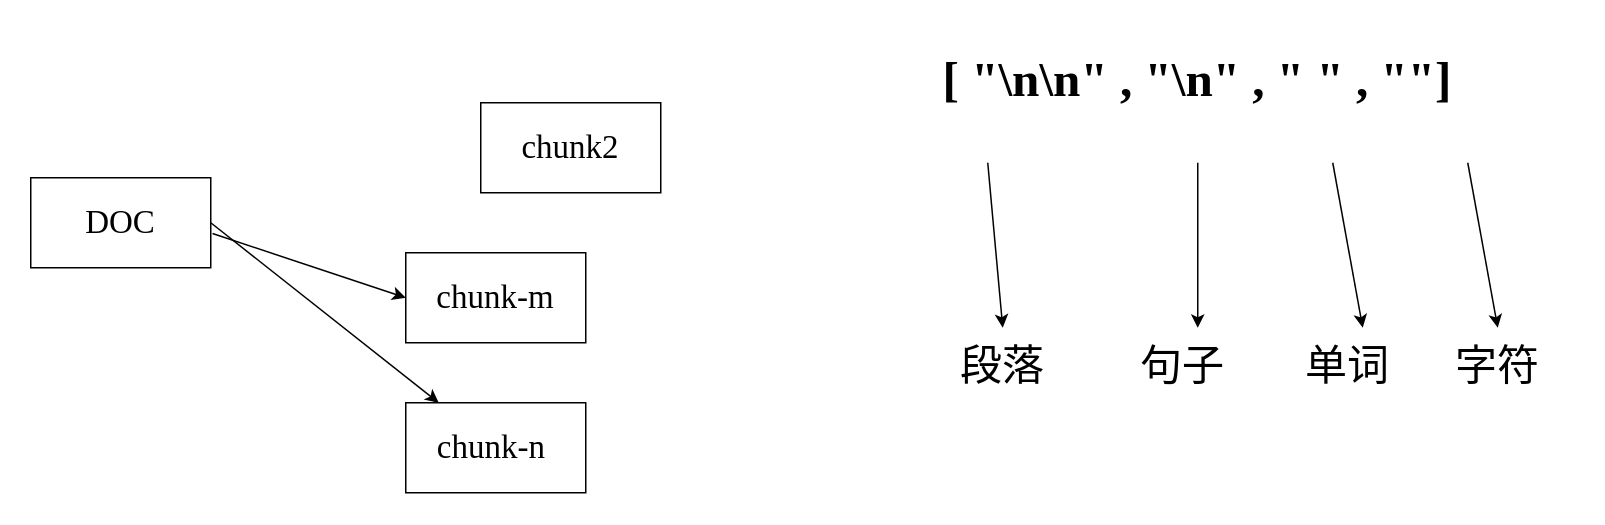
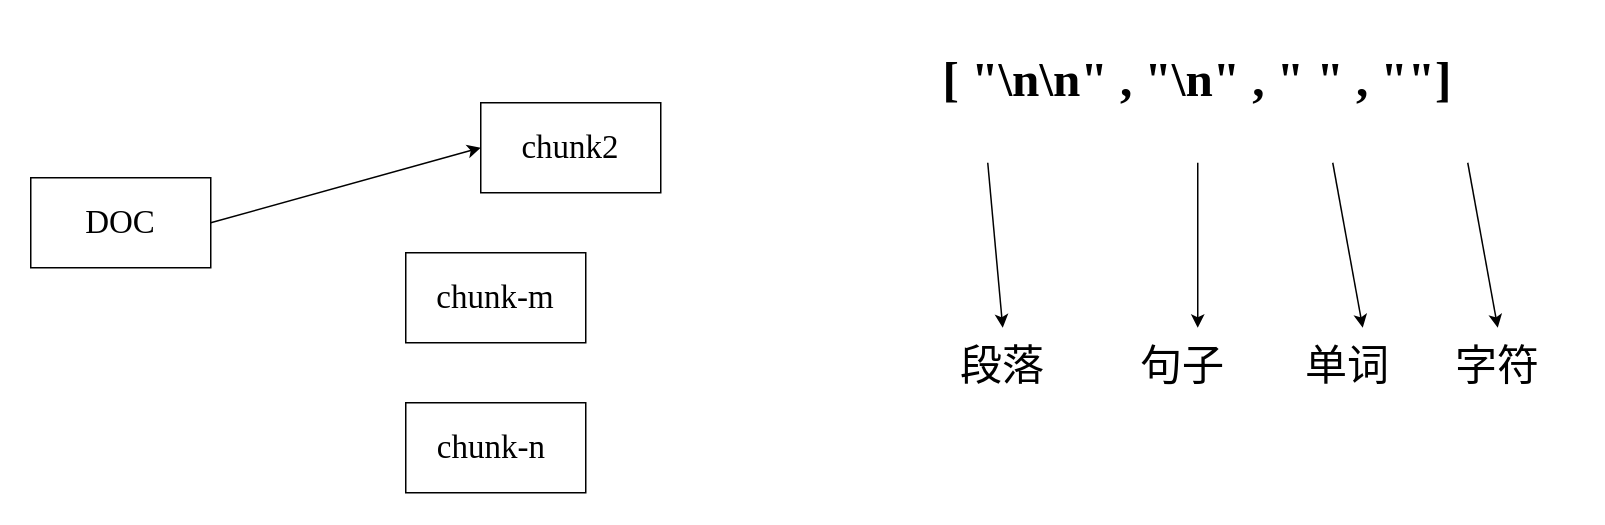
edge "DOC" -> "chunk-m": removed
edge "DOC" -> "chunk-n": now "DOC" -> "chunk2"
